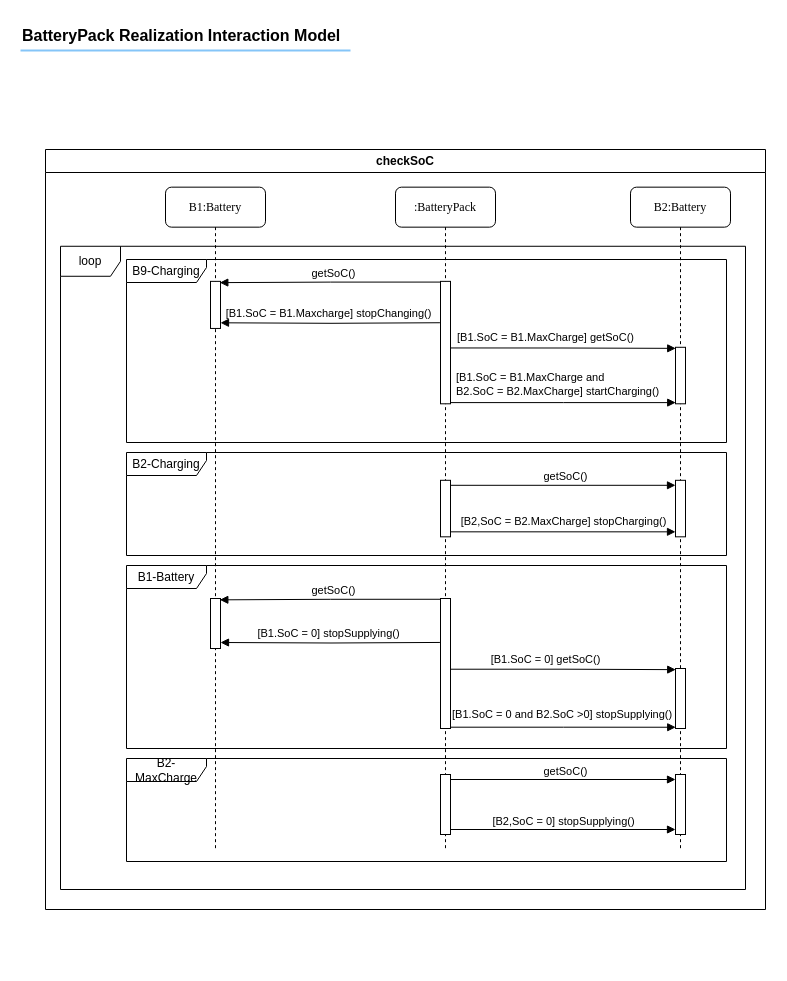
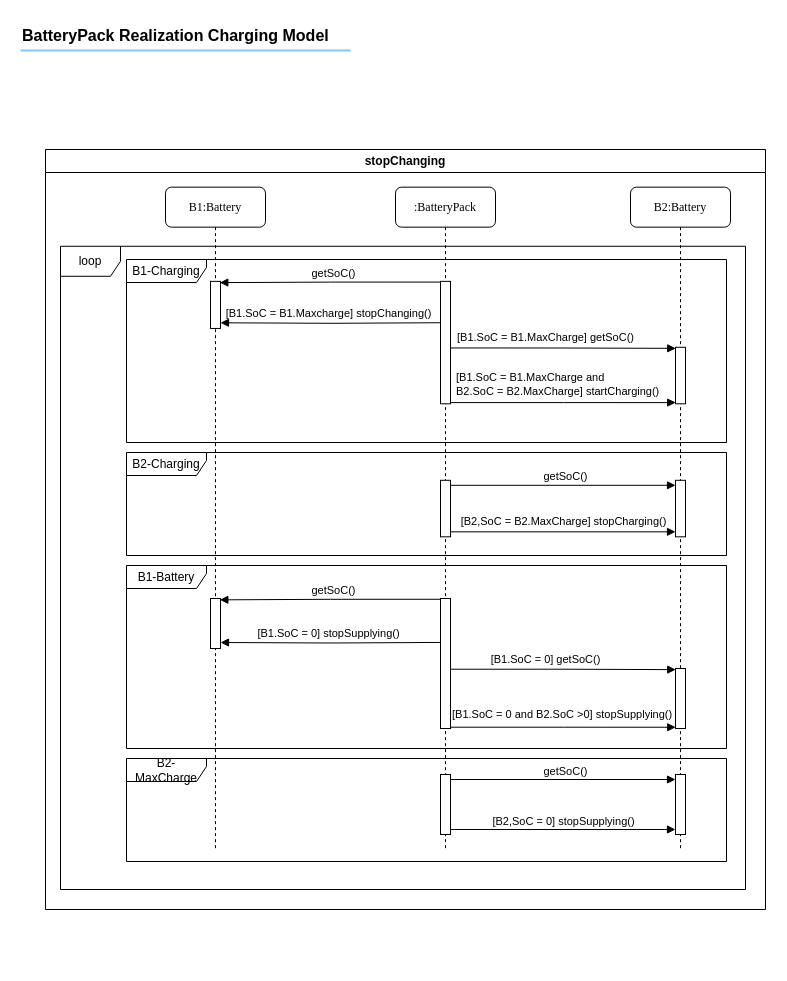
node "BatteryPack Realization Interaction Model": label "BatteryPack Realization Interaction Model" -> "BatteryPack Realization Charging Model"
node "checkSoC": label "checkSoC" -> "stopChanging"
node "B9-Charging": label "B9-Charging" -> "B1-Charging"
